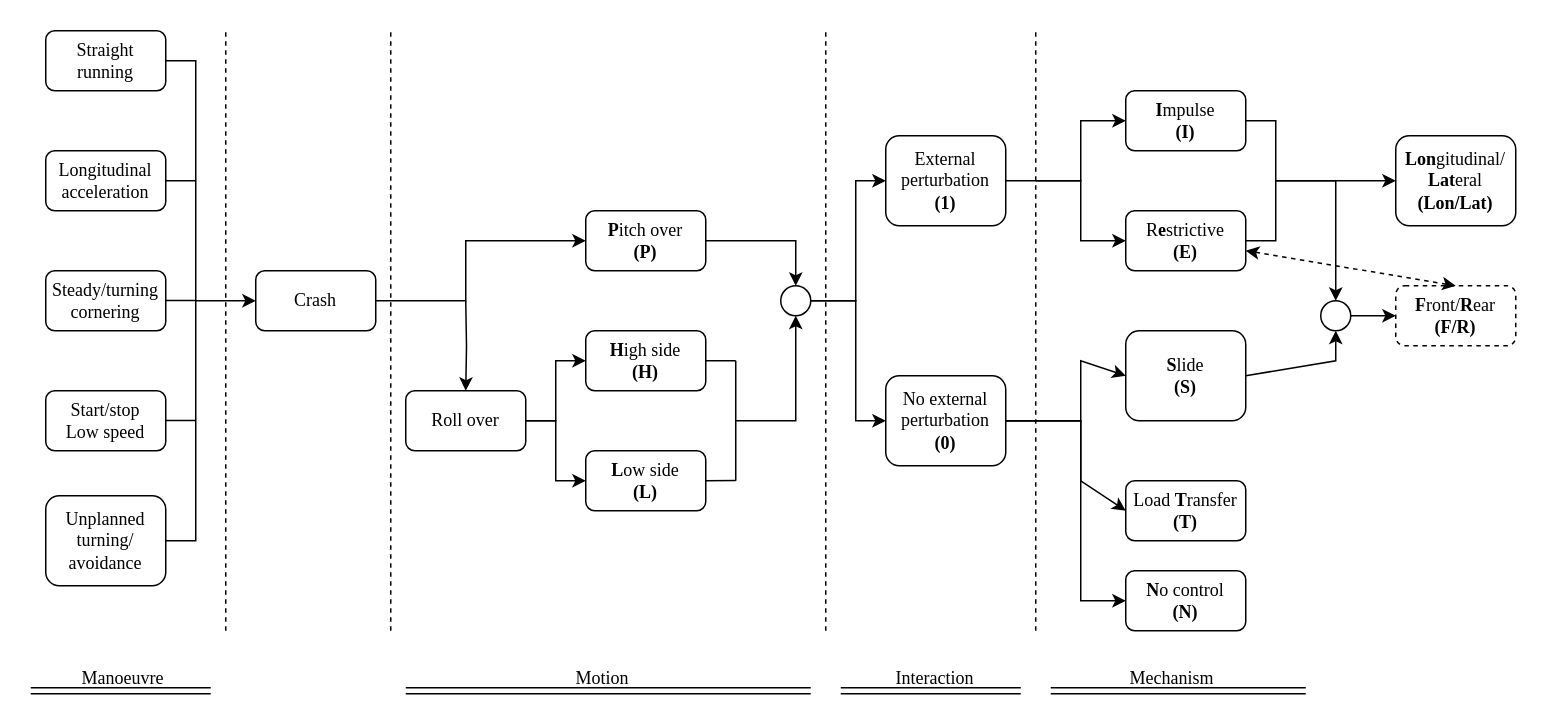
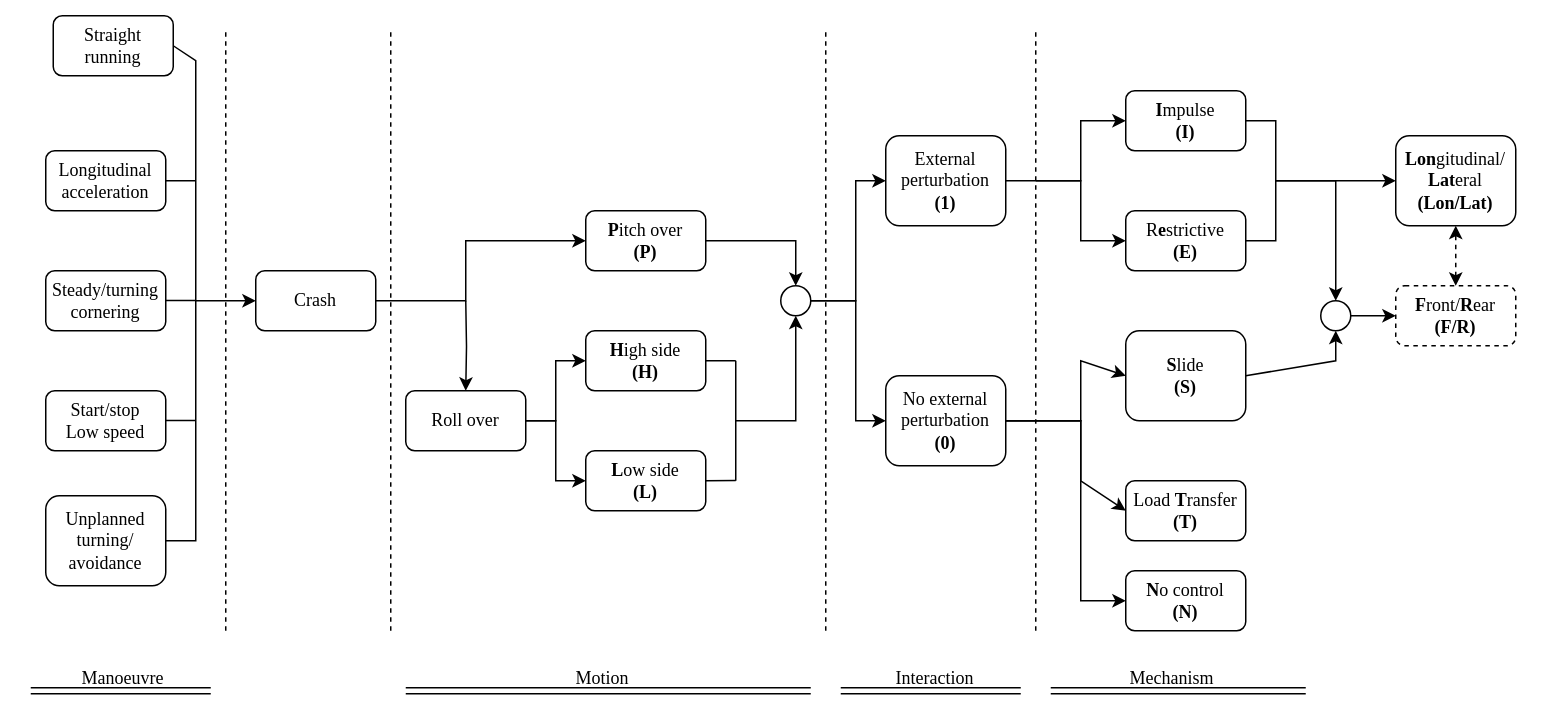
node "Straight running": moved (106, 61) -> (113, 46)
edge "Restrictive (E)" -- "Front/Rear (F/R)": now "Longitudinal/ Lateral (Lon/Lat)" -- "Front/Rear (F/R)"
